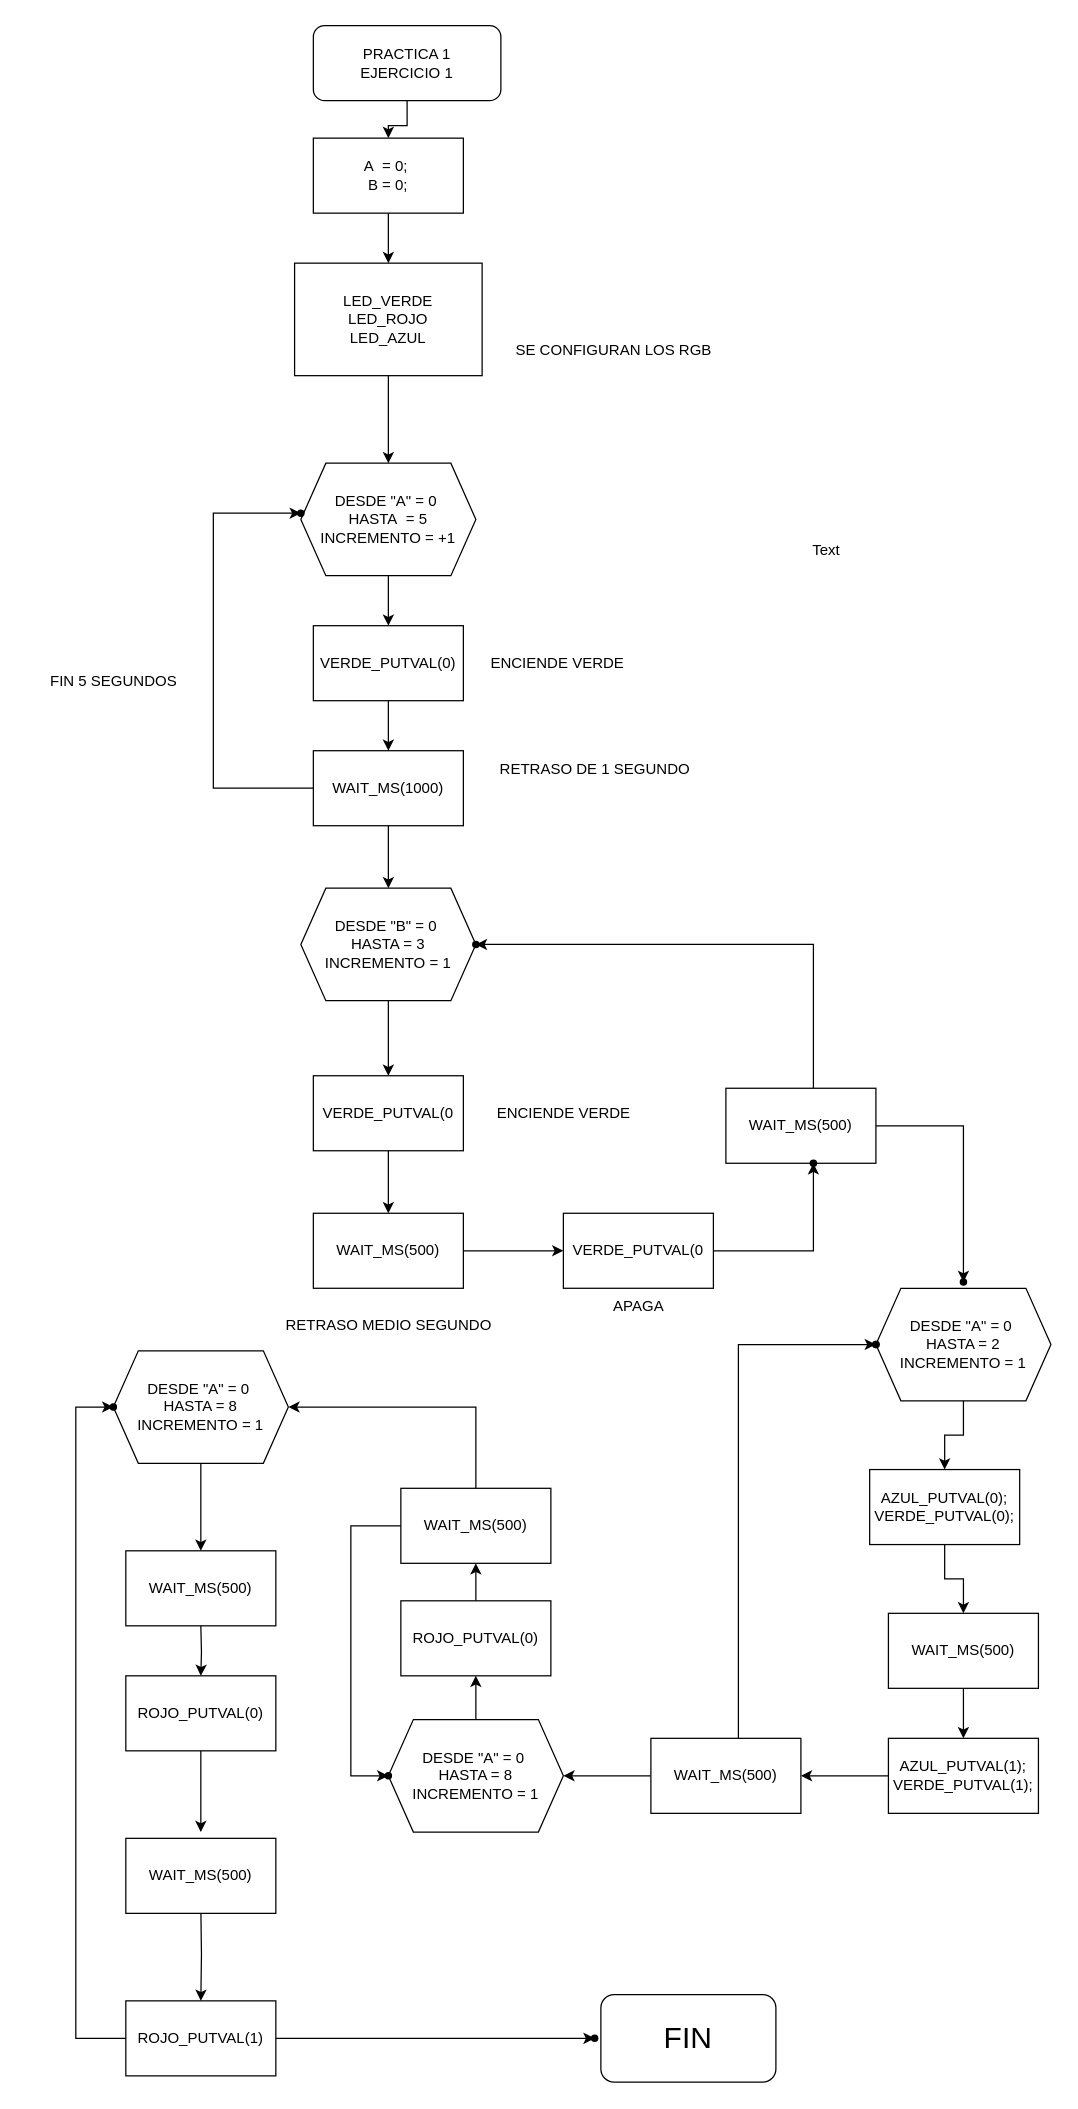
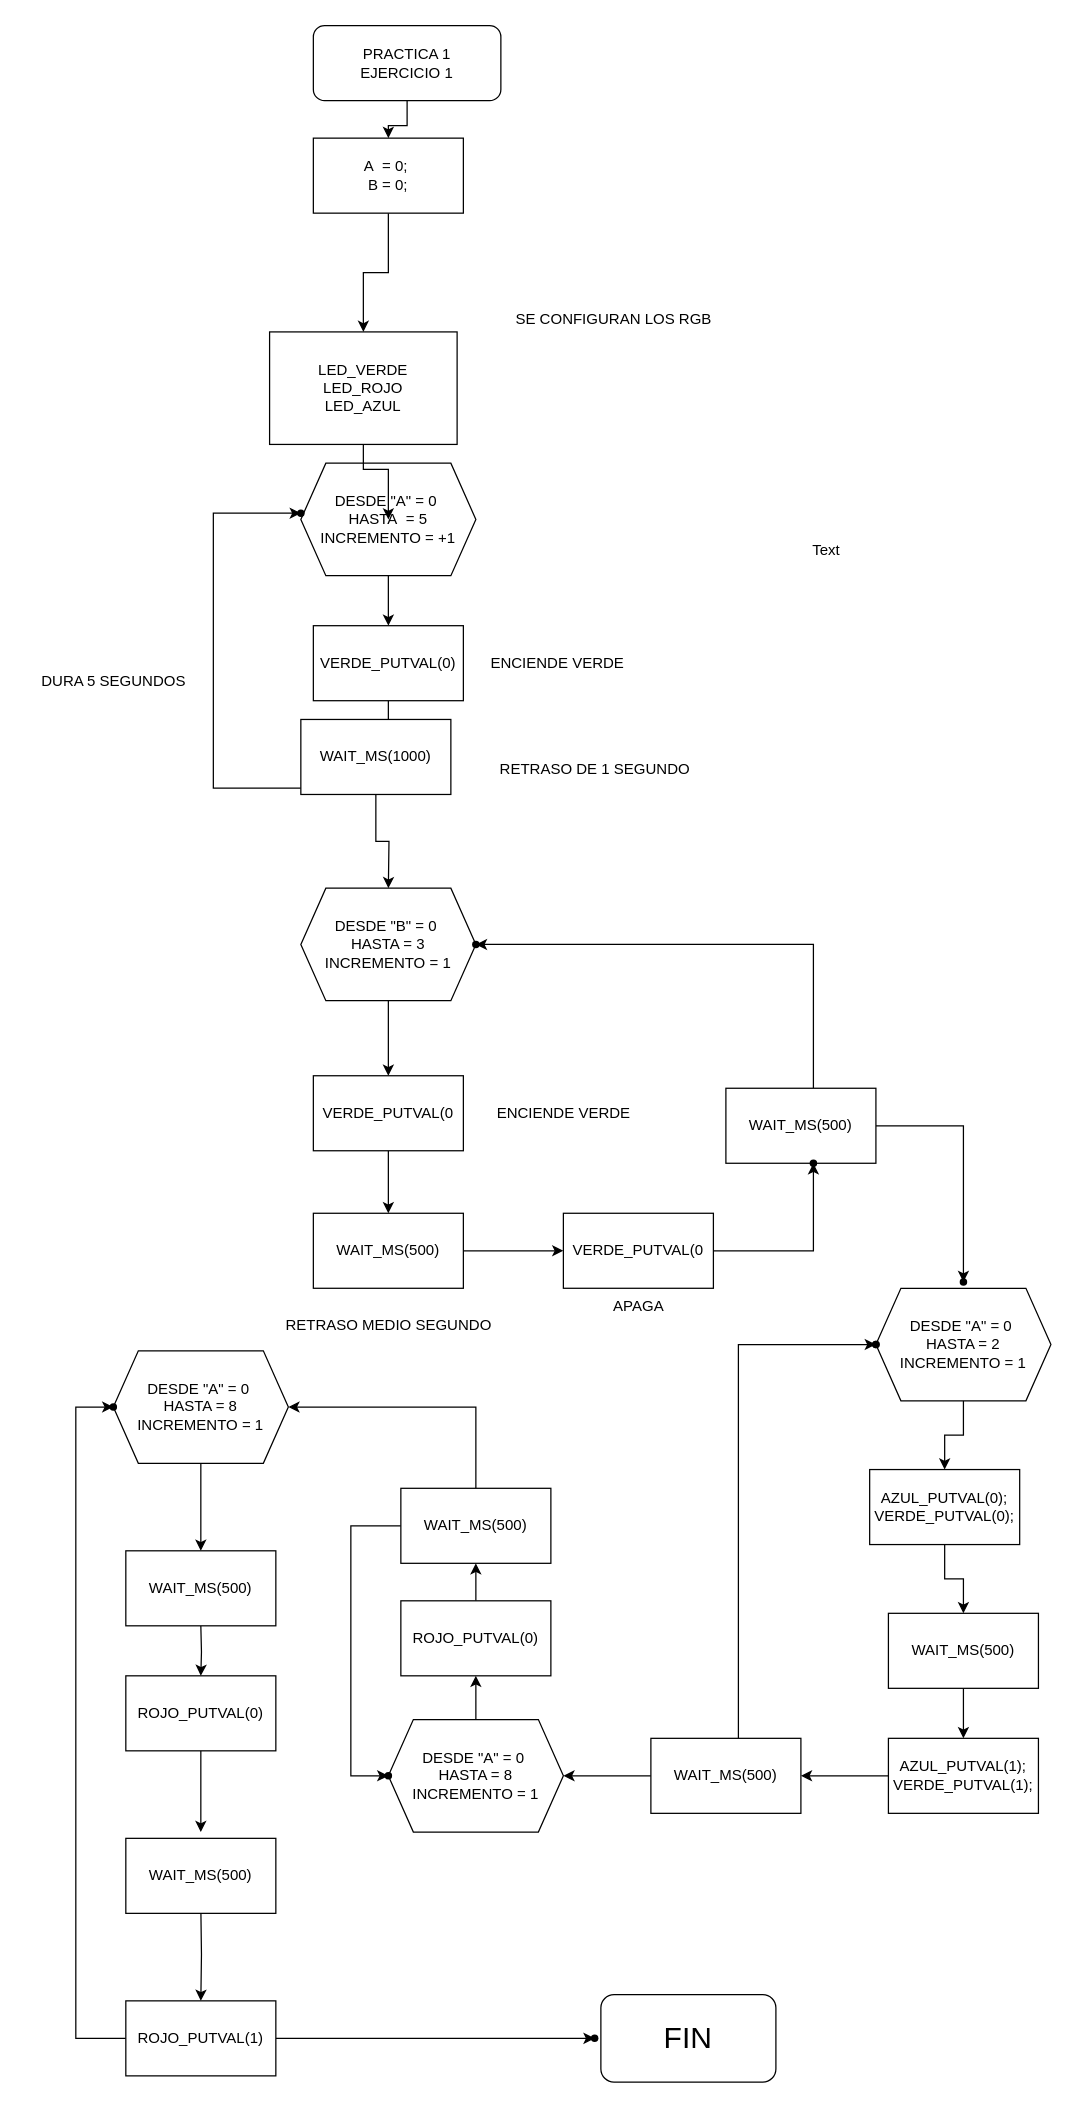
node "LED_VERDE LED_ROJO LED_AZUL": moved (388, 319) -> (363, 388)
node "SE CONFIGURAN LOS RGB": moved (613, 351) -> (613, 319)
node "FIN 5 SEGUNDOS": label "FIN 5 SEGUNDOS" -> "DURA 5 SEGUNDOS"
node "WAIT_MS(1000)": moved (388, 788) -> (376, 757)
